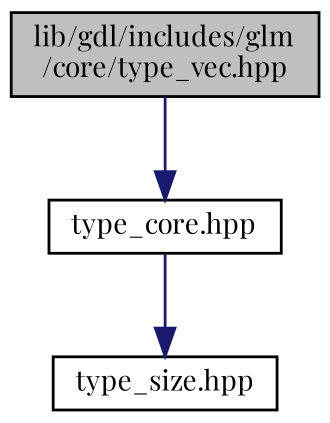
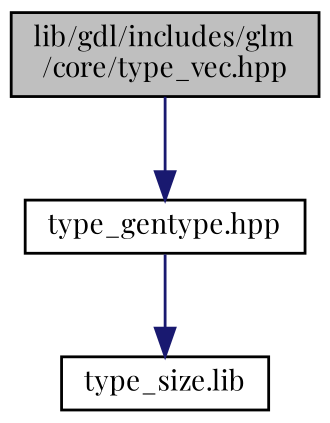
node "type_core.hpp": label "type_core.hpp" -> "type_gentype.hpp"
node "type_size.hpp": label "type_size.hpp" -> "type_size.lib"
